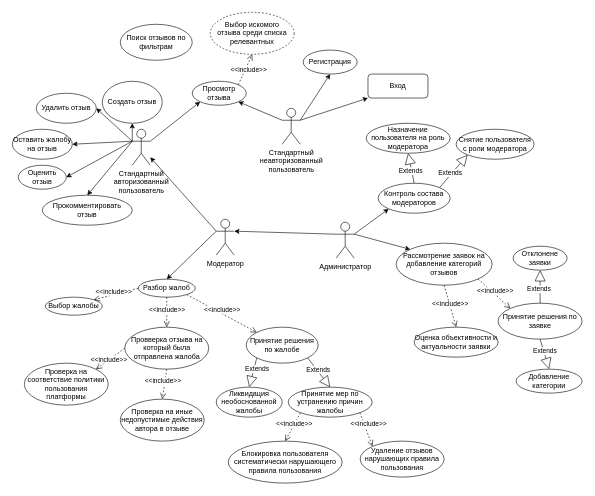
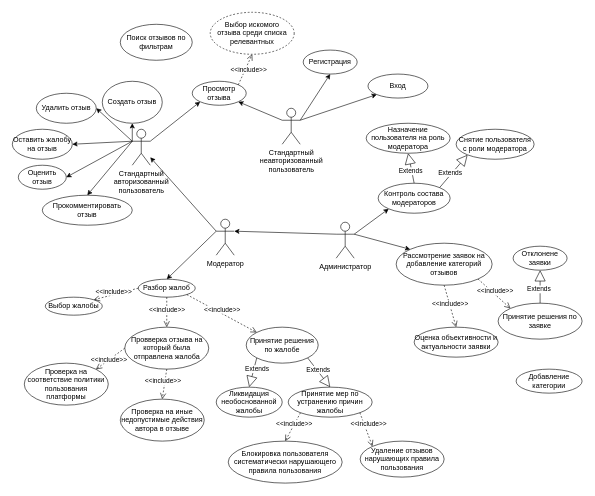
node "Вход": shape rounded rectangle -> ellipse
edge "Принятие решения по заявке" -> "Добавление категории": removed, label "Extends"
